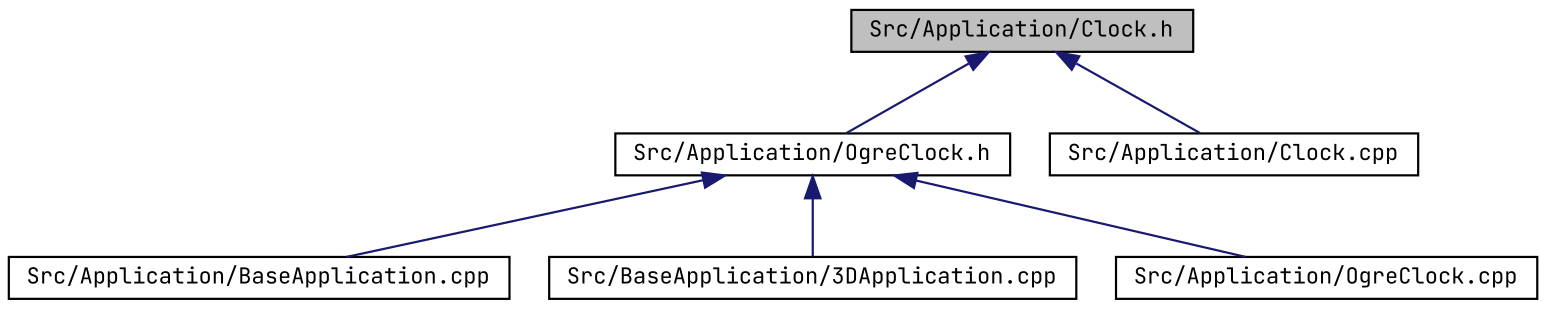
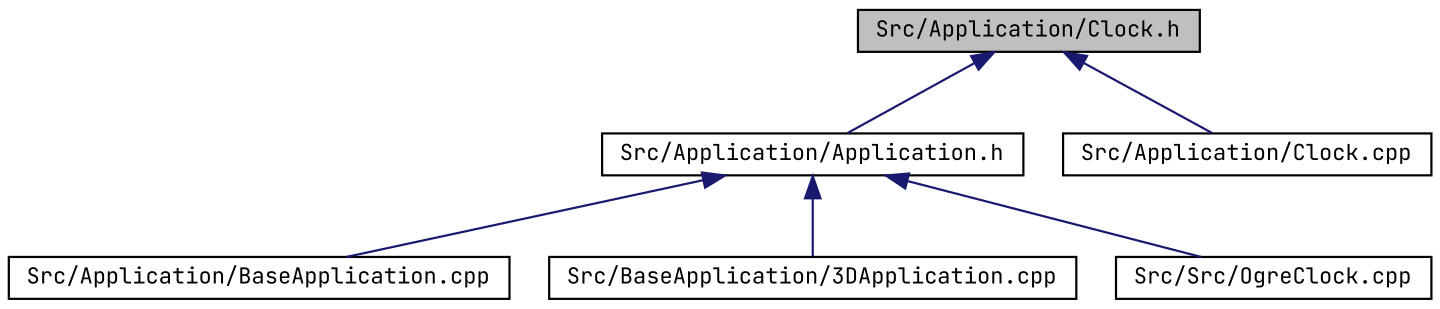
node "Src/Application/OgreClock.h": label "Src/Application/OgreClock.h" -> "Src/Application/Application.h"
node "Src/Application/OgreClock.cpp": label "Src/Application/OgreClock.cpp" -> "Src/Src/OgreClock.cpp"
